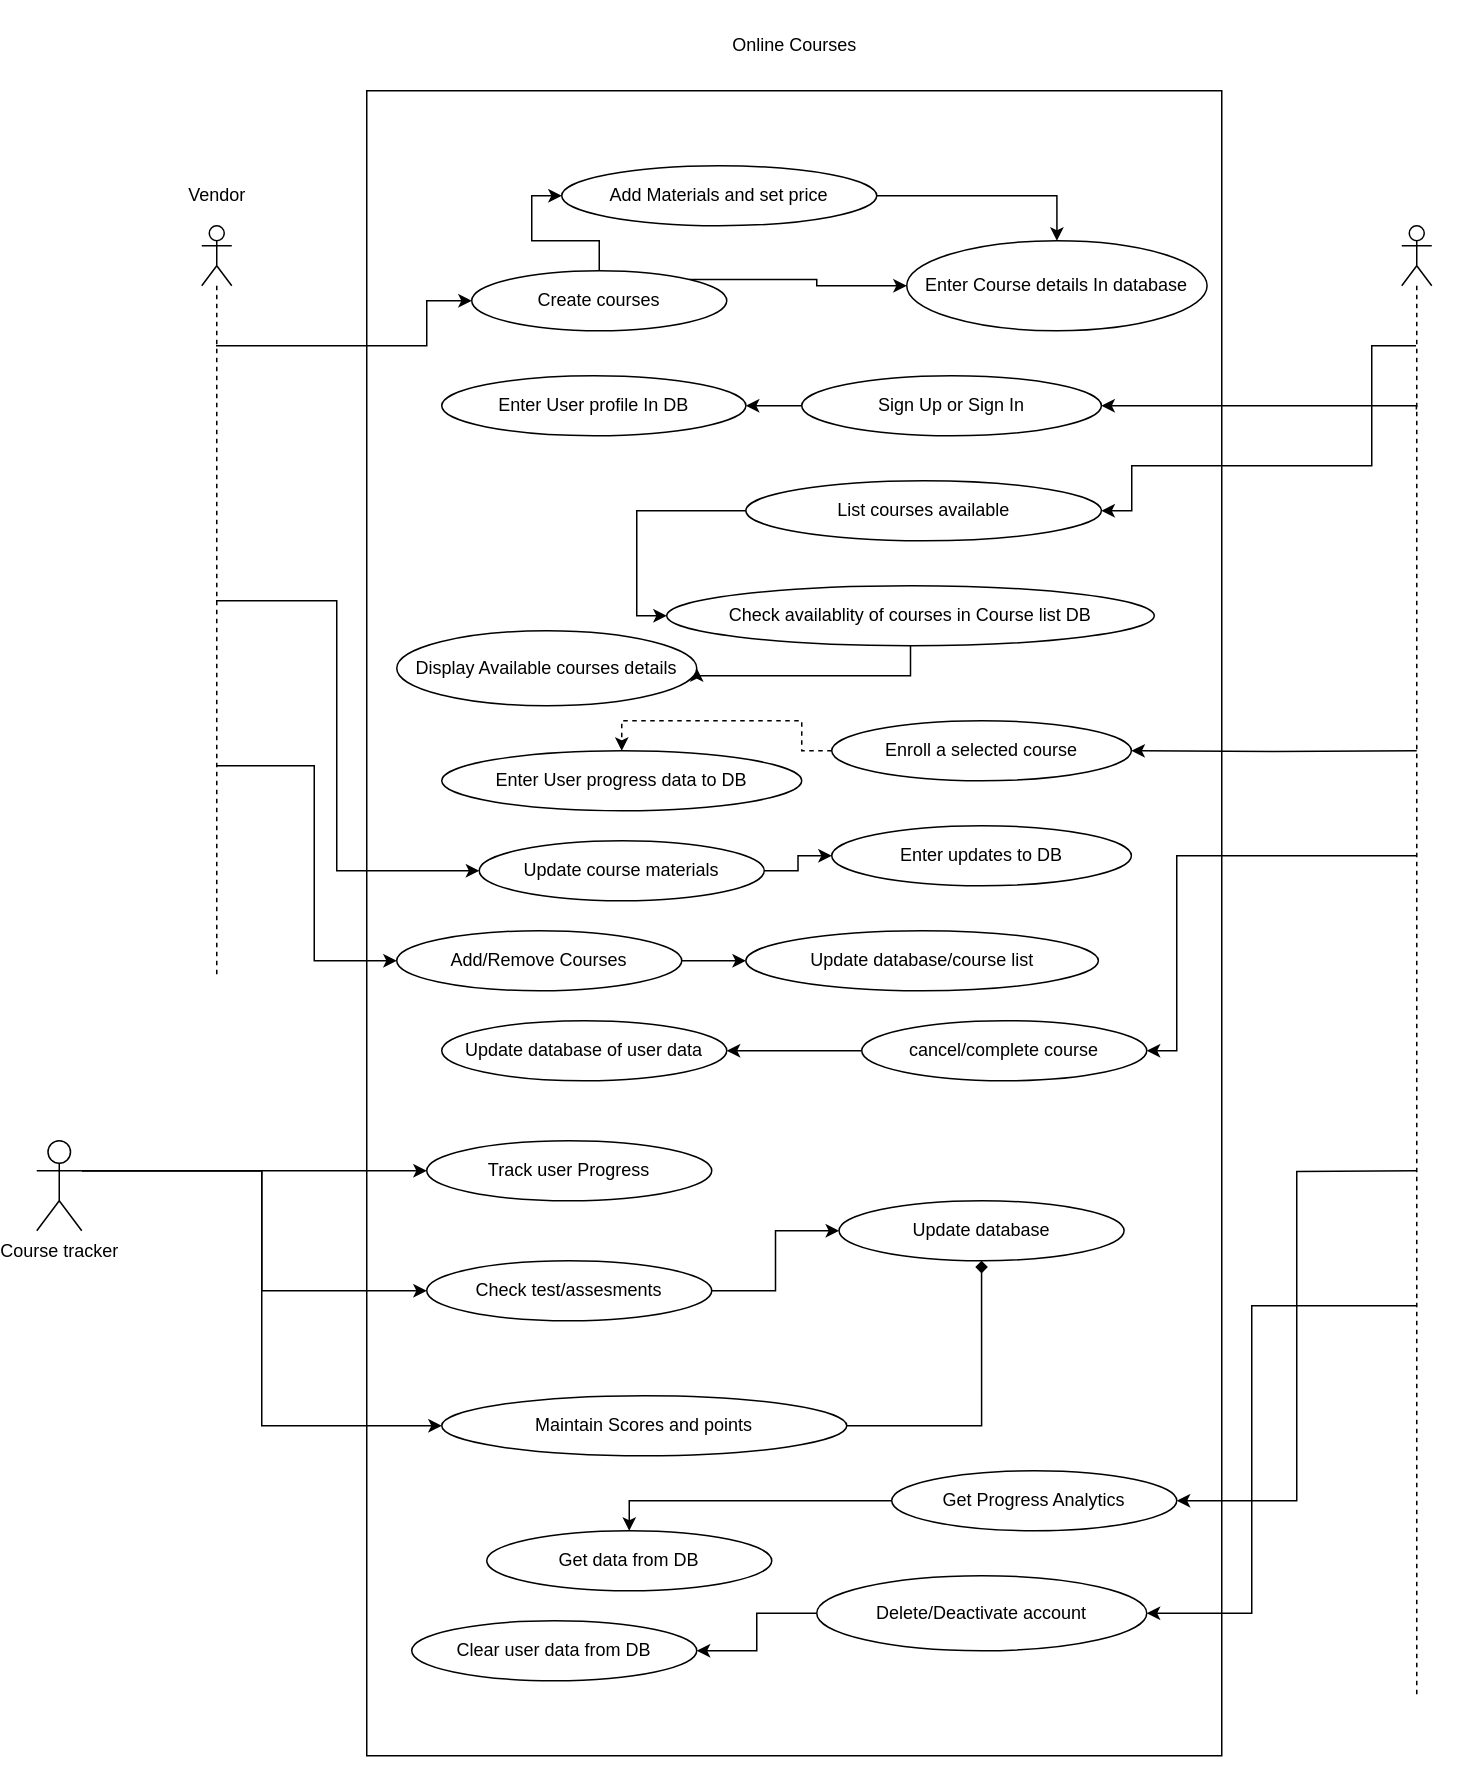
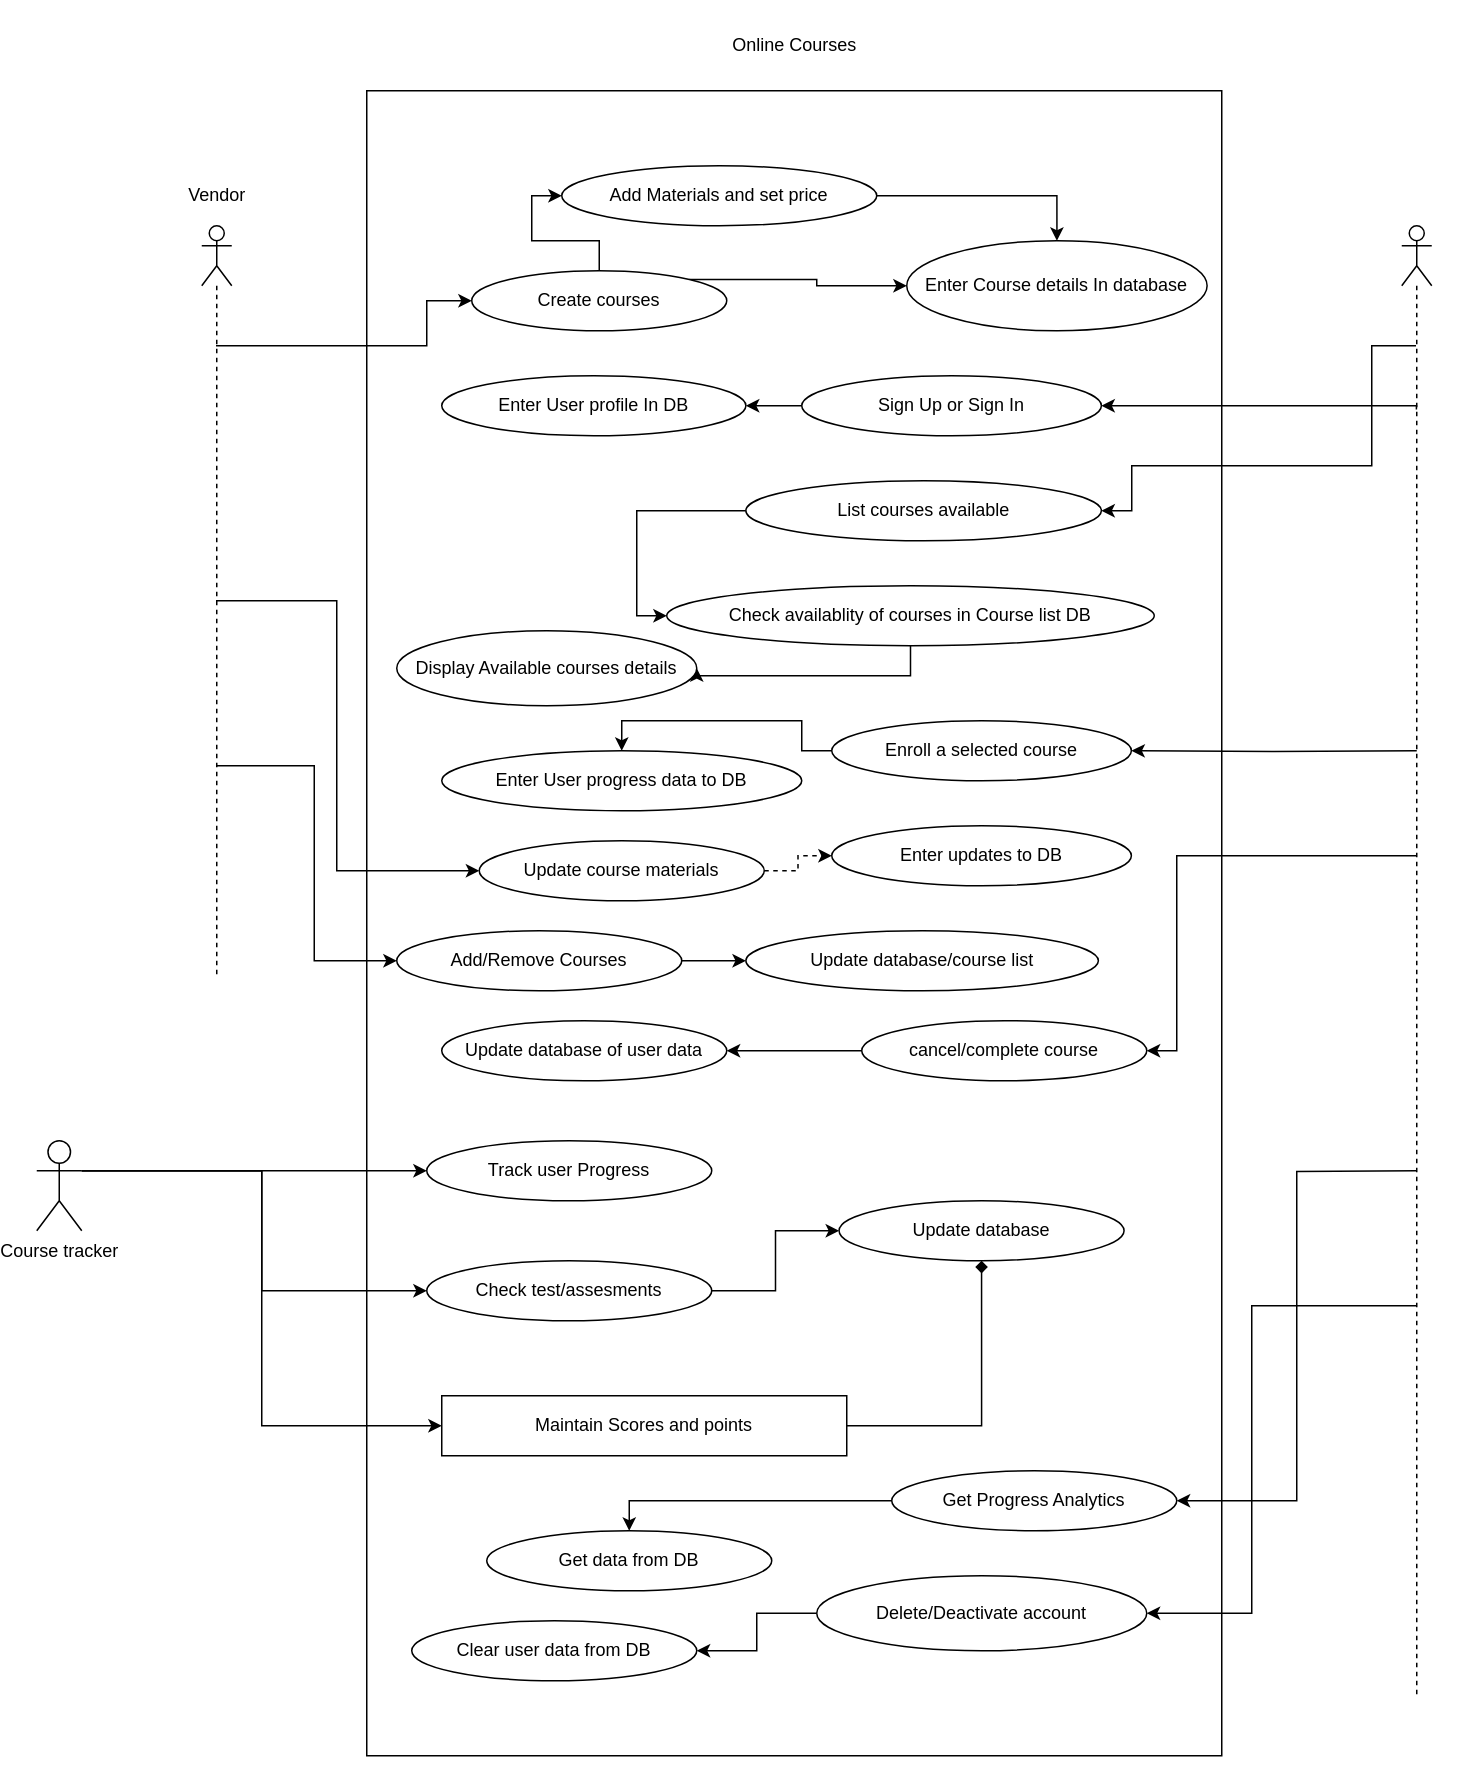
edge "Enroll a selected course" -> "Enter User progress data to DB": style dashed -> solid
edge "Update course materials" -> "Enter updates to DB": style solid -> dashed
node "Maintain Scores and points": shape ellipse -> rectangle
